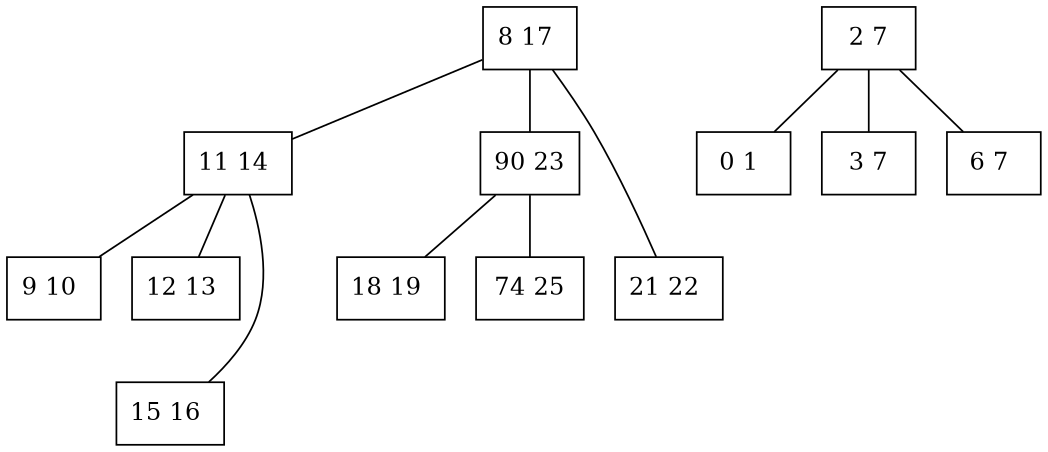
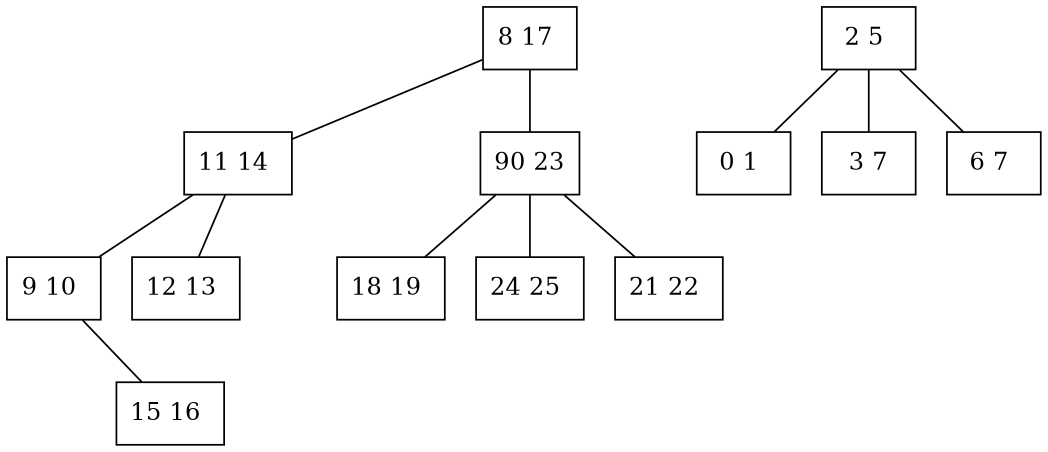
node "2 7": label "2 7" -> "2 5"
edge "8 17" -- "21 22": now "90 23" -- "21 22"
node "74 25": label "74 25" -> "24 25"
edge "11 14" -- "15 16": now "9 10" -- "15 16"
